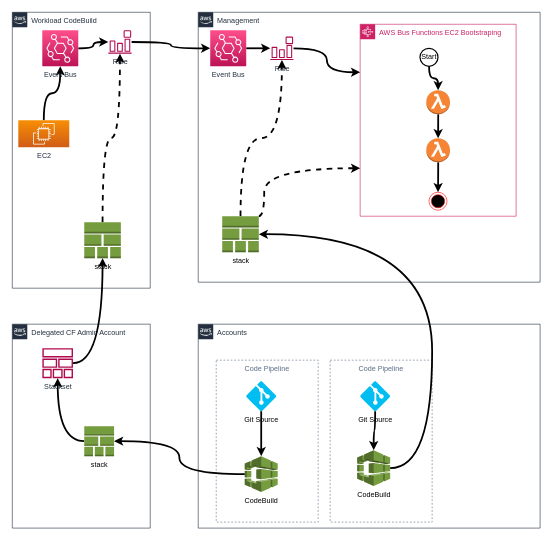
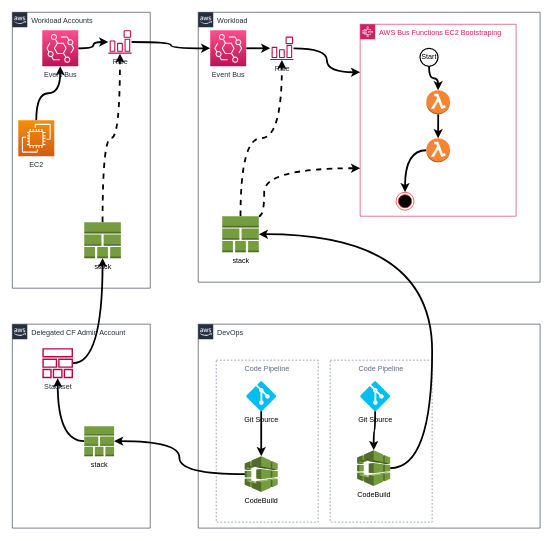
node "Workload CodeBuild": label "Workload CodeBuild" -> "Workload Accounts"
node "Management": label "Management" -> "Workload"
node "EC2": size 51x27 -> 36x36
node "End": moved (438, 201) -> (405, 201)
node "Accounts": label "Accounts" -> "DevOps"
